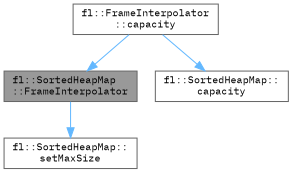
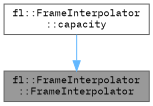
node "fl::SortedHeapMap ::FrameInterpolator": label "fl::SortedHeapMap ::FrameInterpolator" -> "fl::FrameInterpolator ::FrameInterpolator"
node "fl::SortedHeapMap:: capacity": removed
node "fl::SortedHeapMap:: setMaxSize": removed
